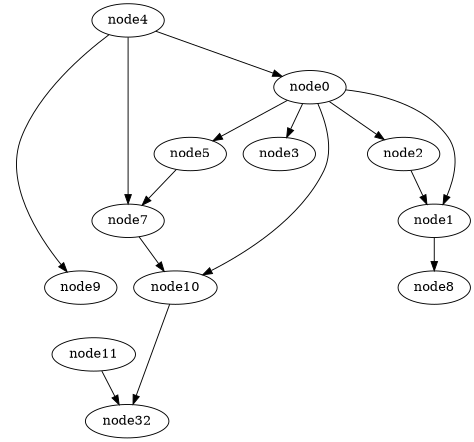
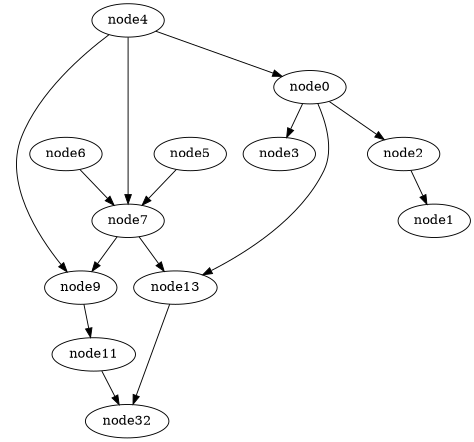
edge "node0" -> "node5": removed
edge "node0" -> "node1": removed
node "node6": added
edge "node7" -> "node9": added
node "node10": label "node10" -> "node13"
node "node8": removed
edge "node9" -> "node11": added
